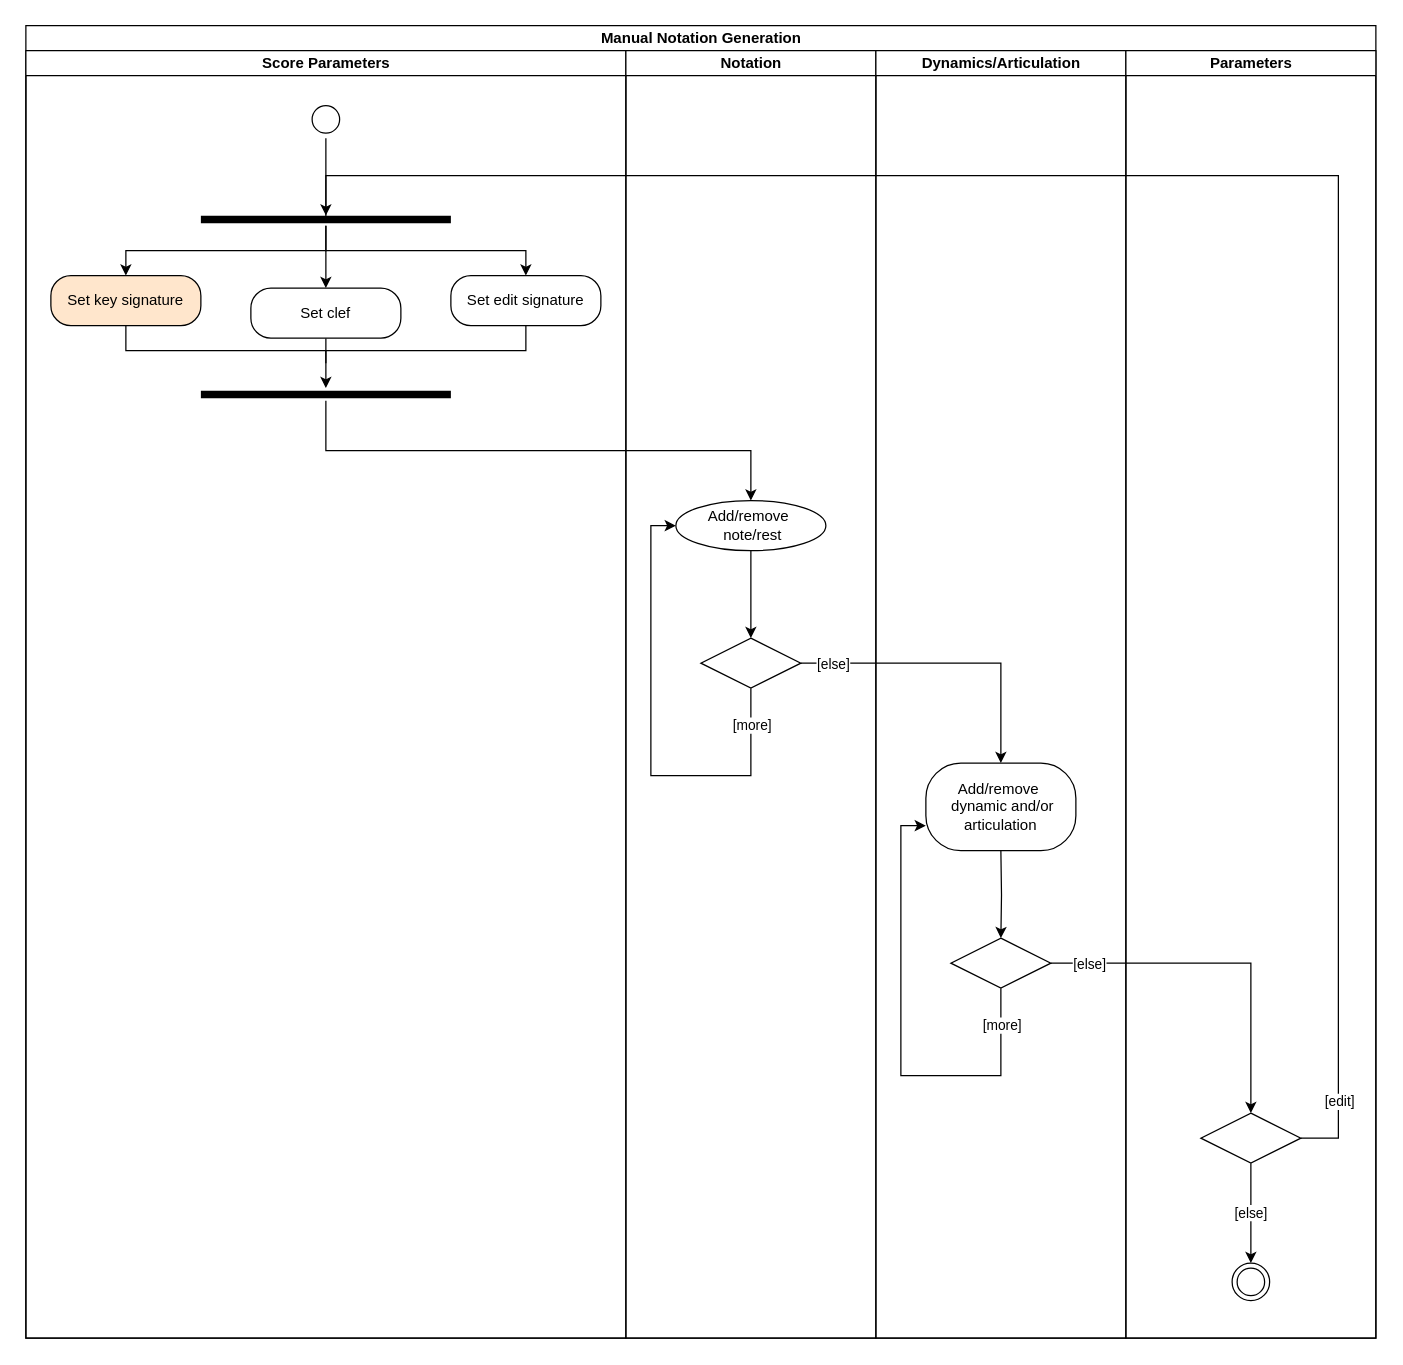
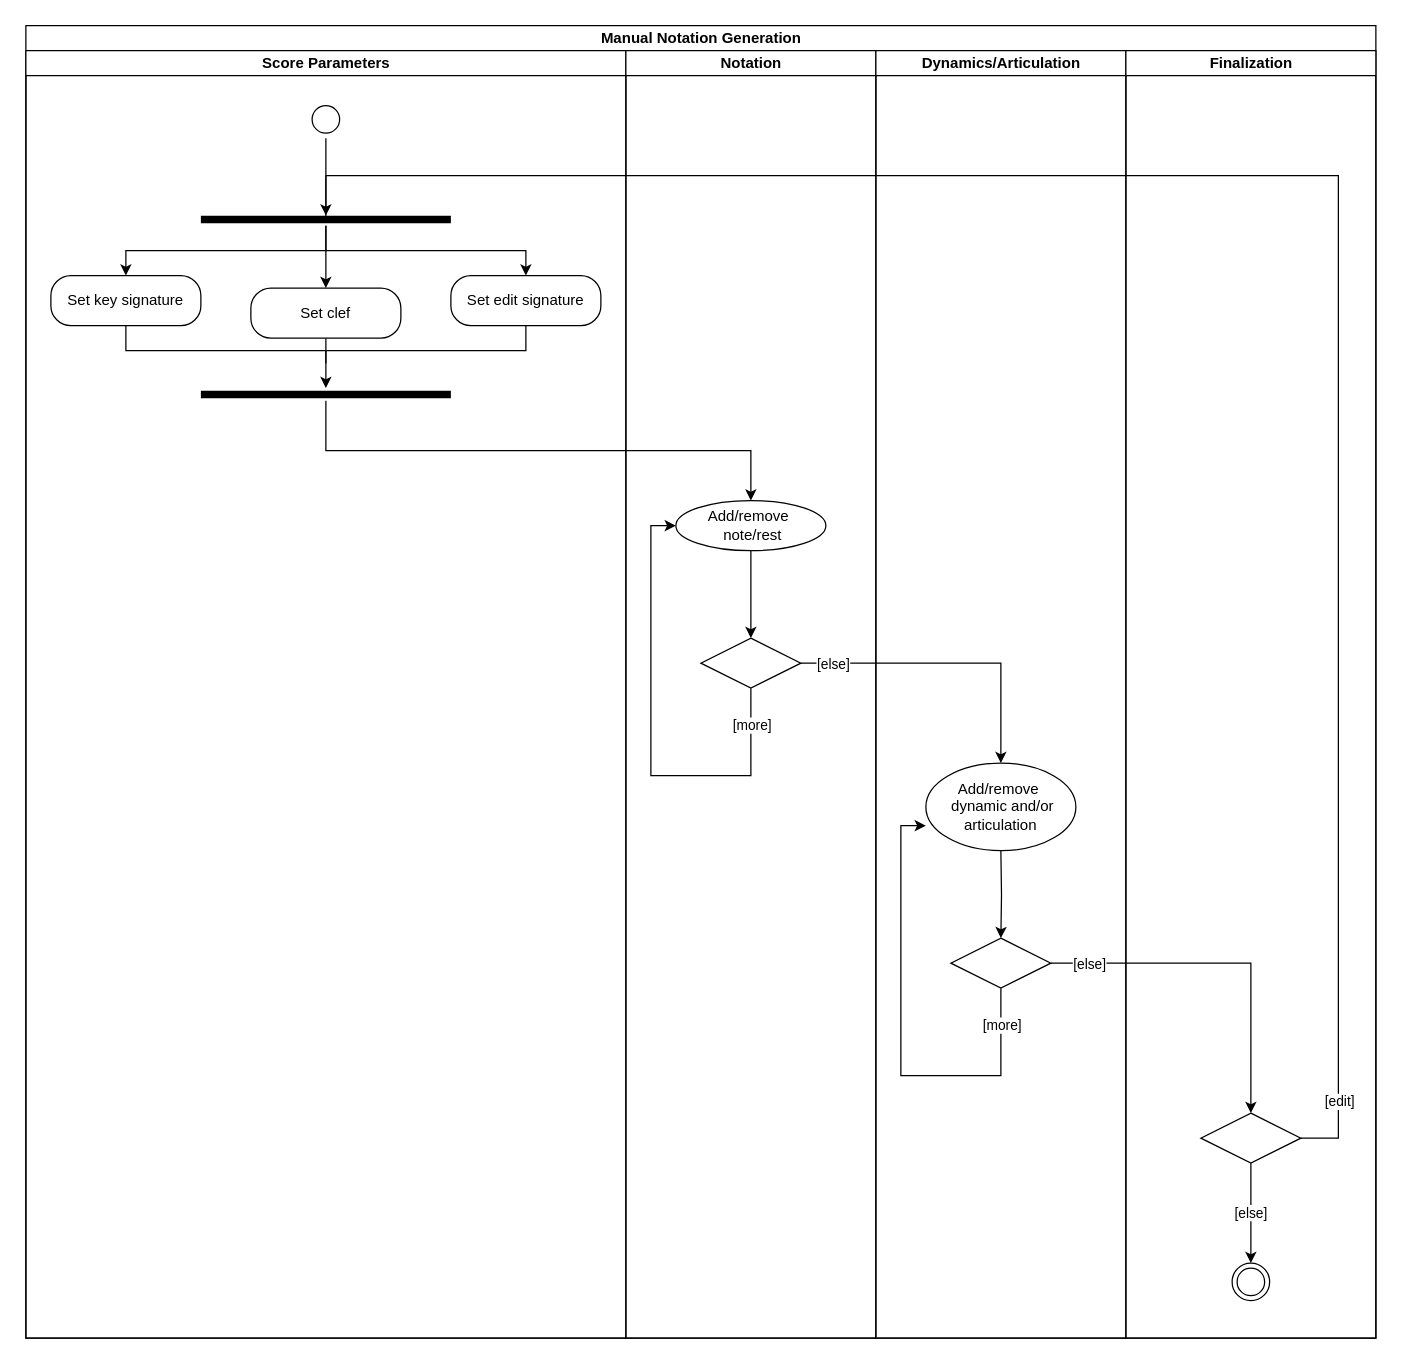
node "Parameters": label "Parameters" -> "Finalization"
node "Set key signature": fillcolor #ffe6cc -> #ffffff
node "Add/remove dynamic and/or articulation": shape rounded rectangle -> ellipse
